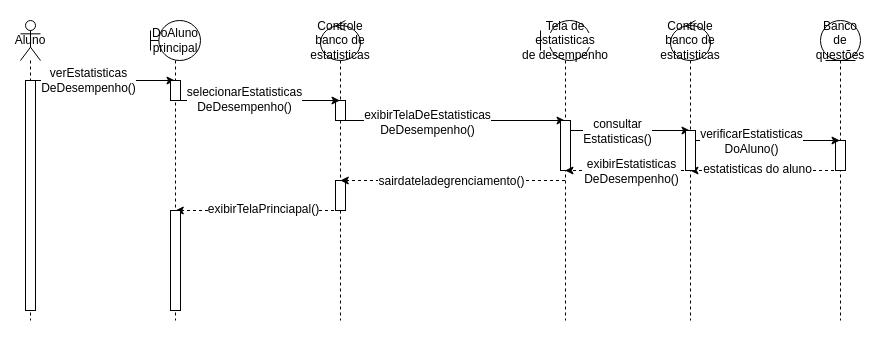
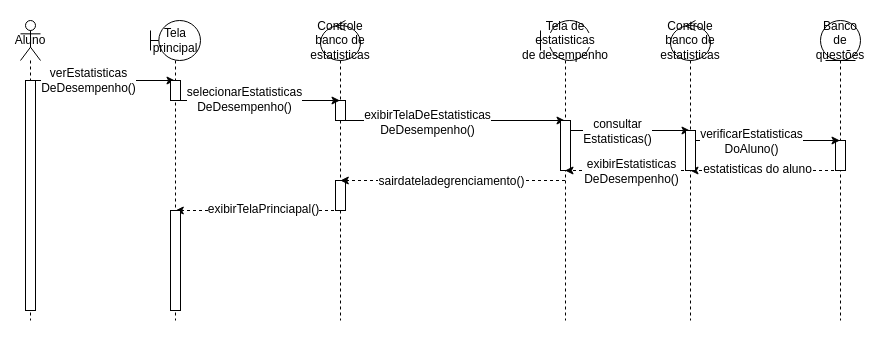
node "DoAluno principal": label "DoAluno principal" -> "Tela principal"
